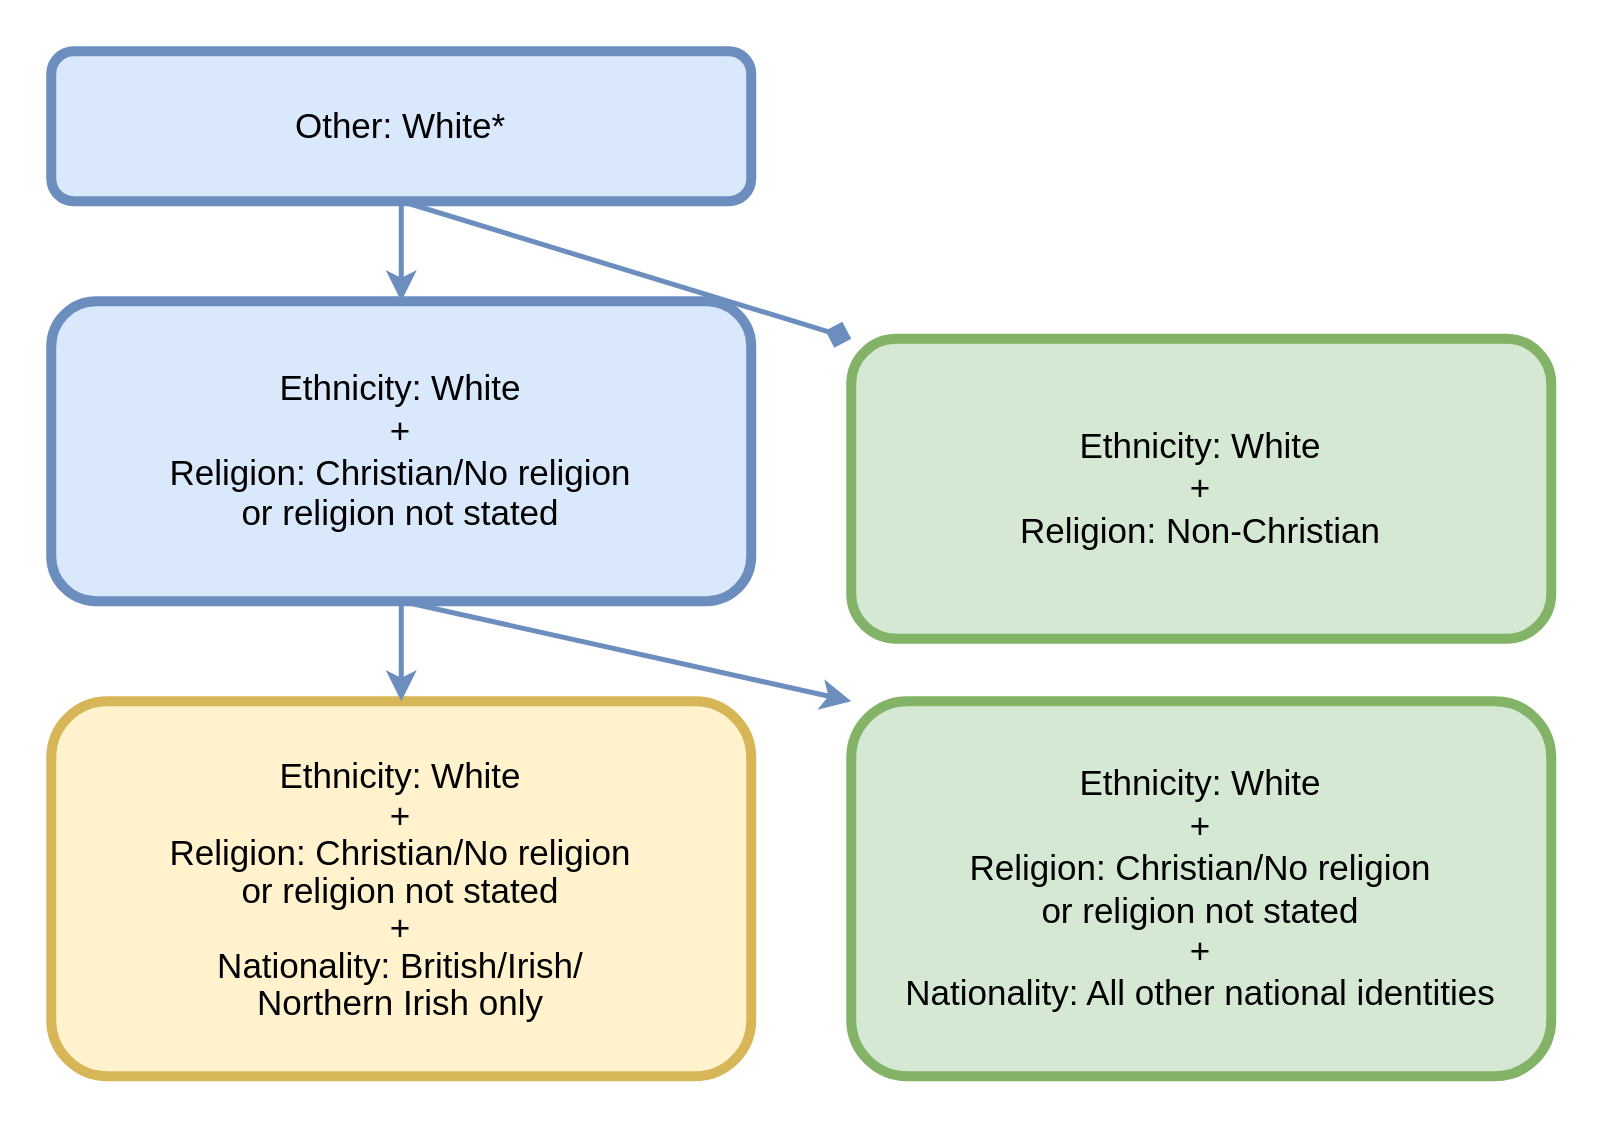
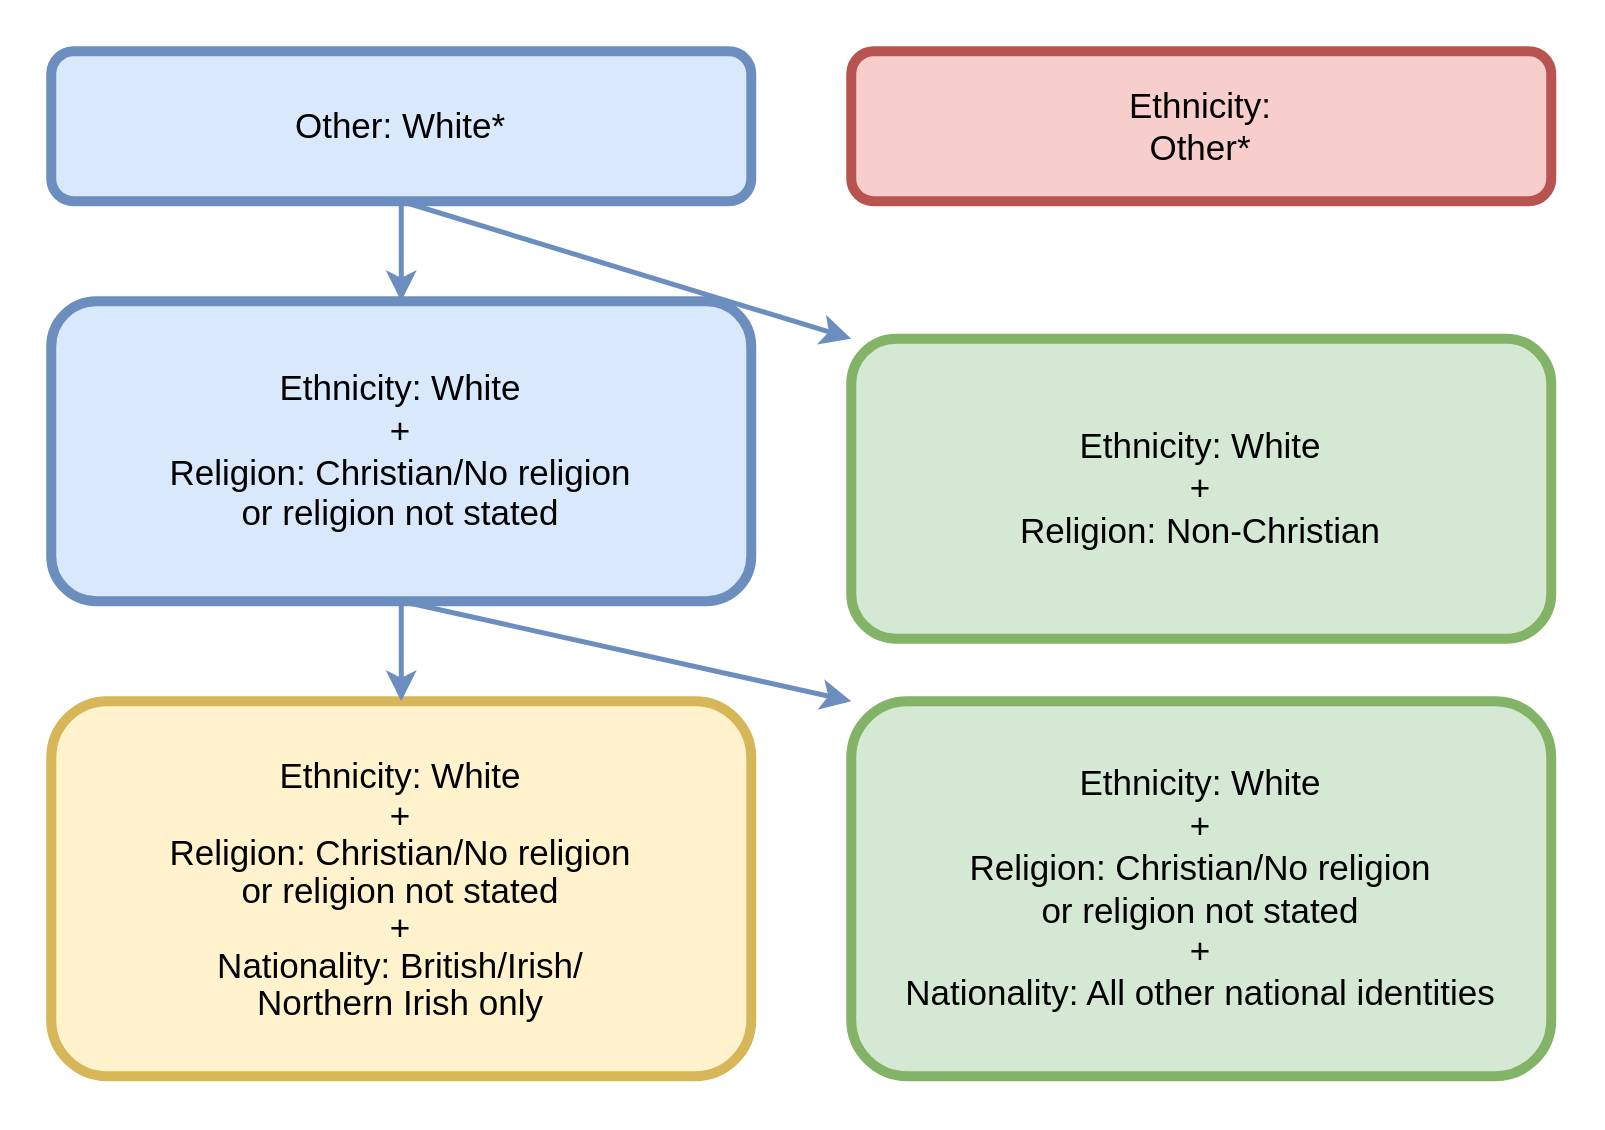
node "Ethnicity:Other*": added
edge "Other: White*" -> "Ethnicity: White + Religion: Non-Christian": arrowhead diamond -> classic
